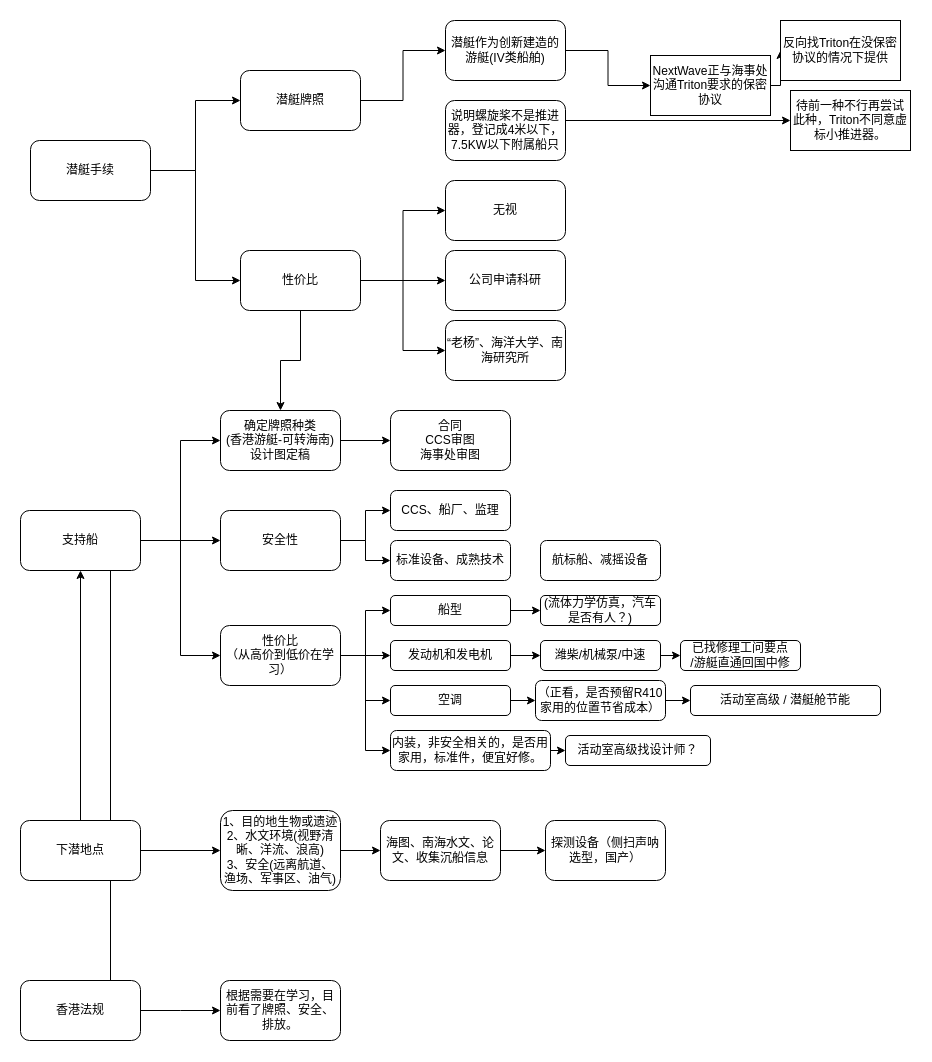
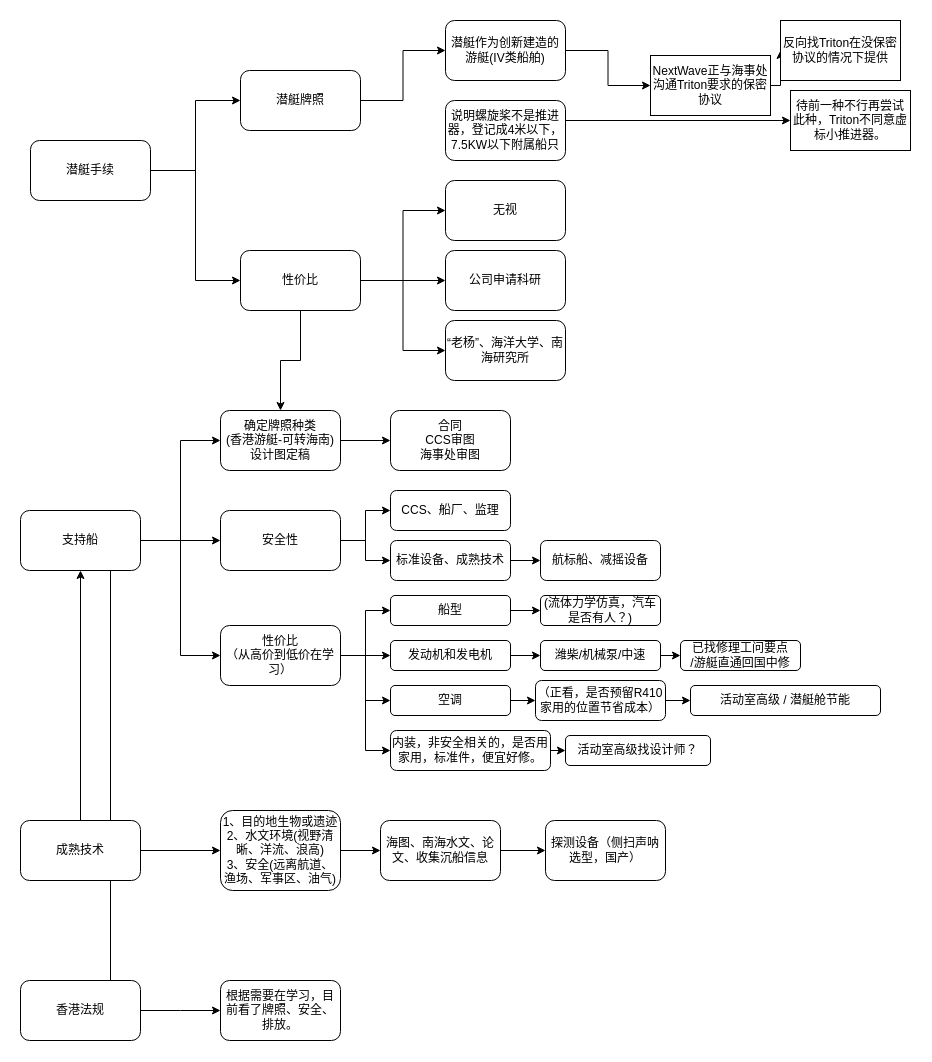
edge "标准设备、成熟技术" -> "航标船、减摇设备": added
node "下潜地点": label "下潜地点" -> "成熟技术"
